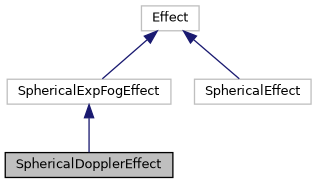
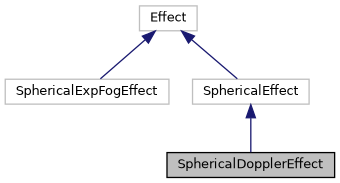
edge "SphericalDopplerEffect" -> "SphericalExpFogEffect": now "SphericalDopplerEffect" -> "SphericalEffect"
